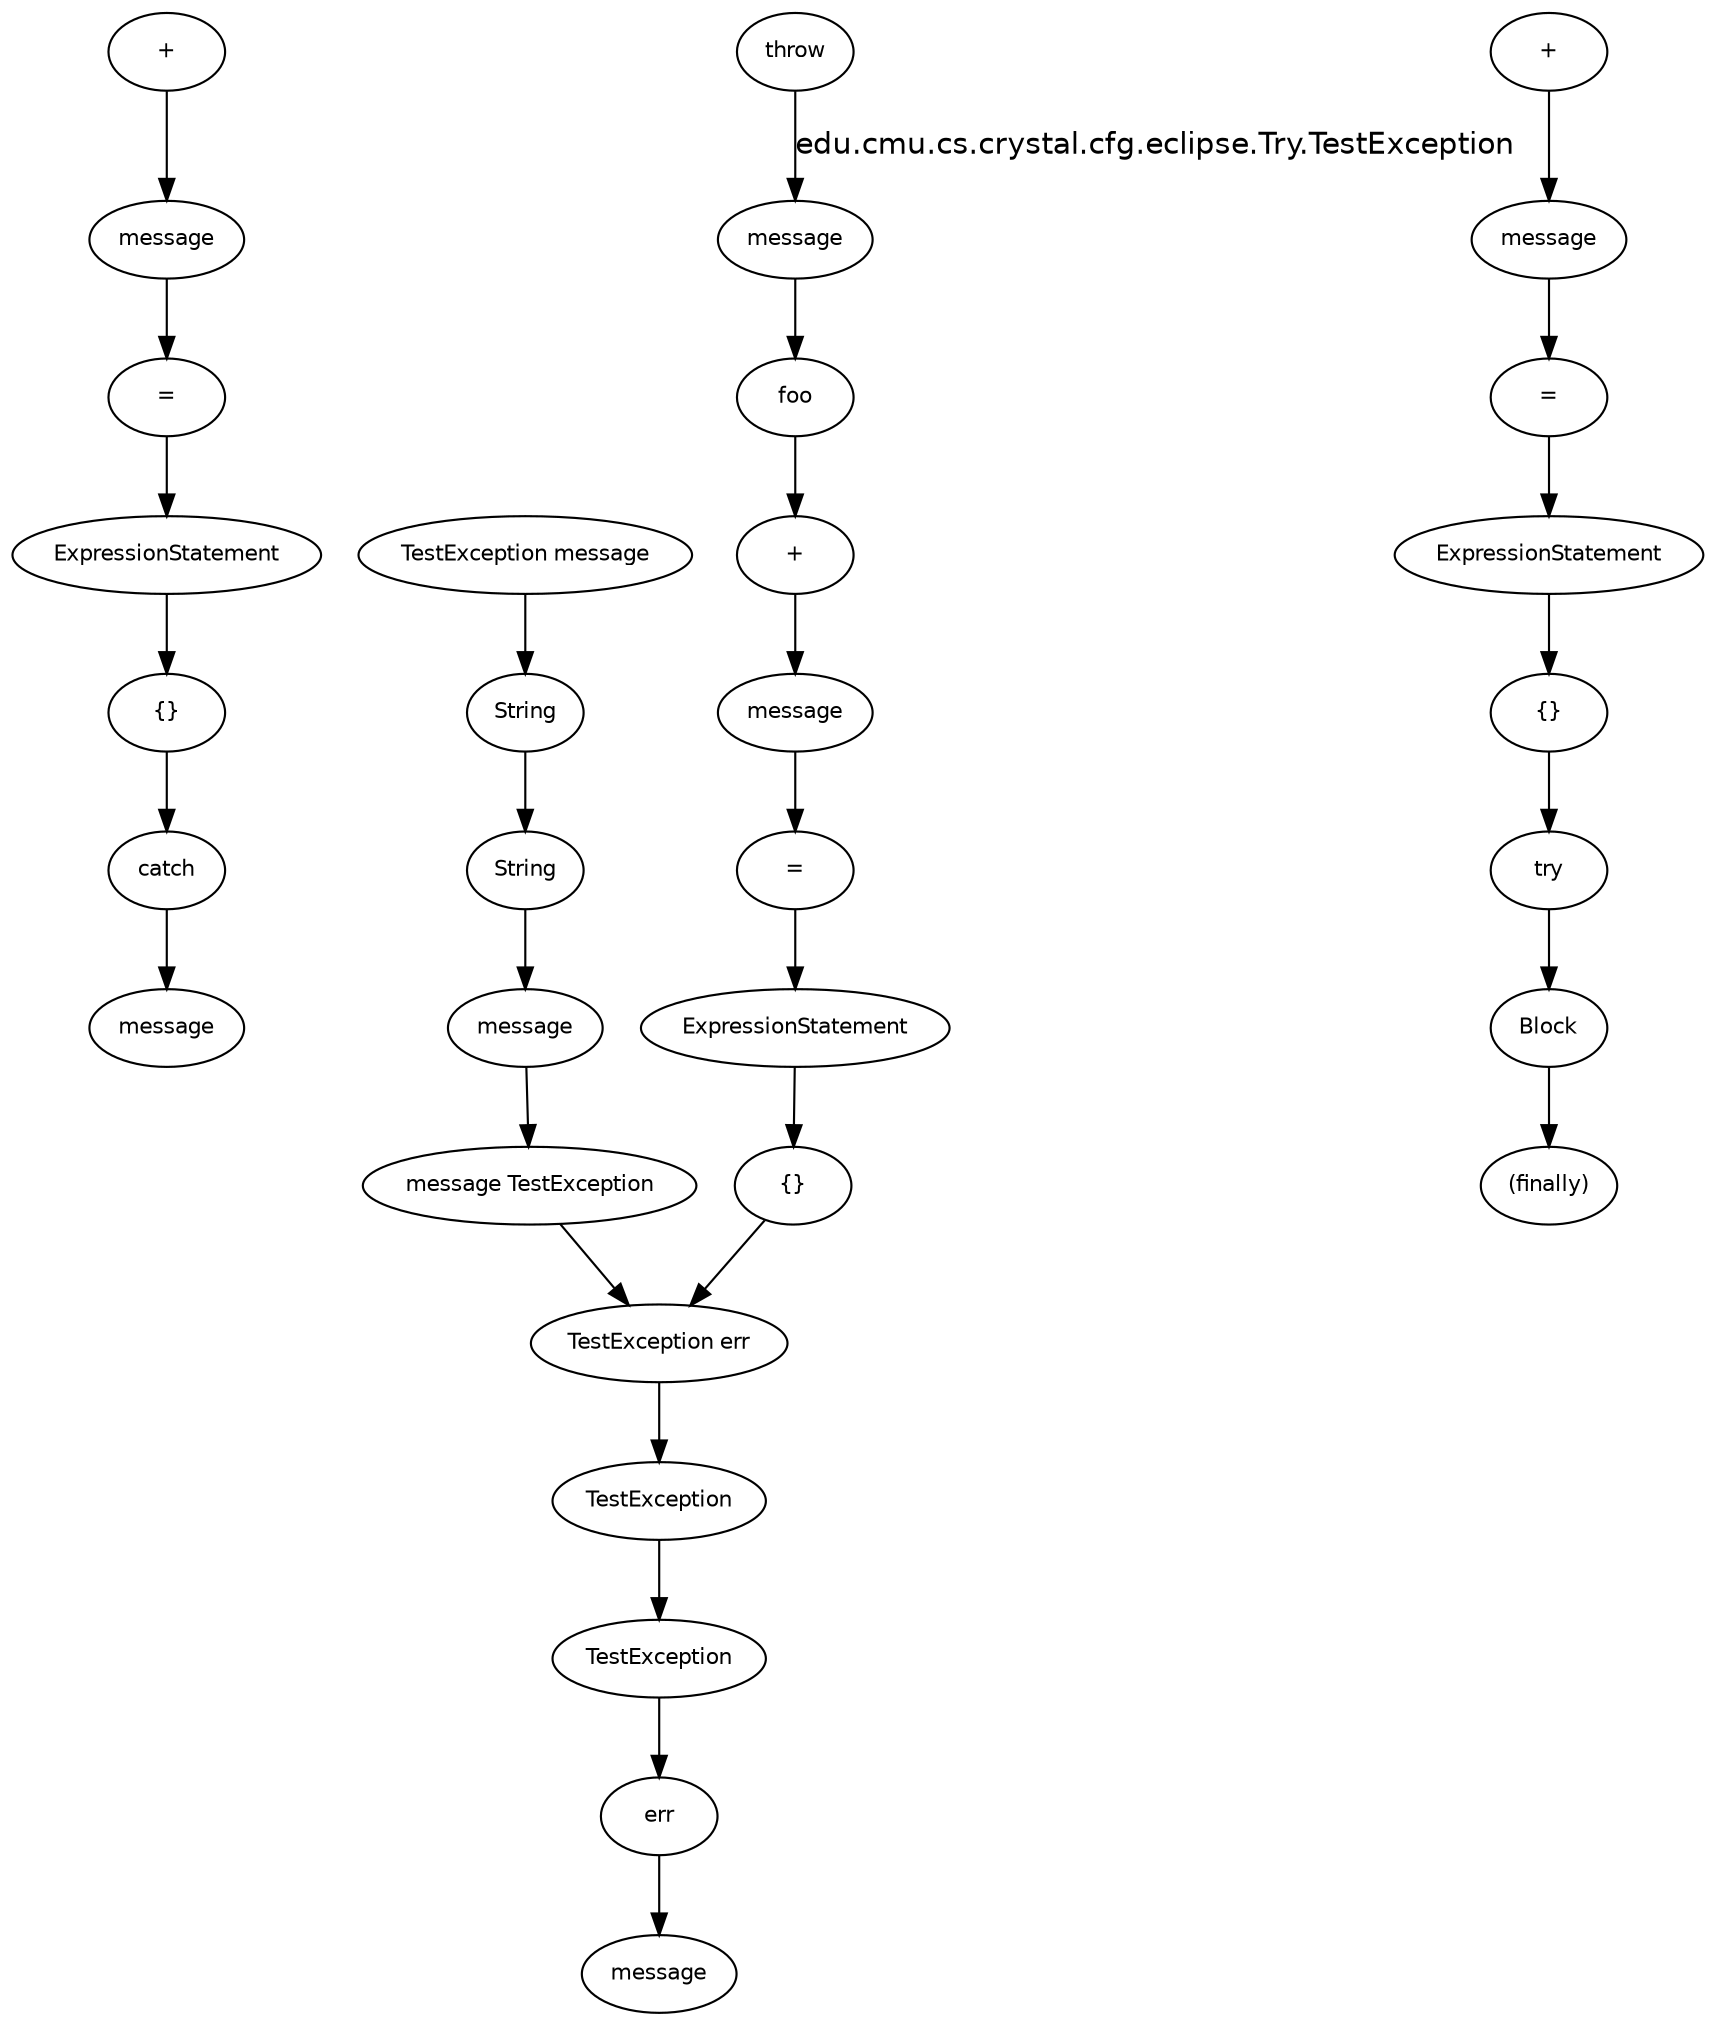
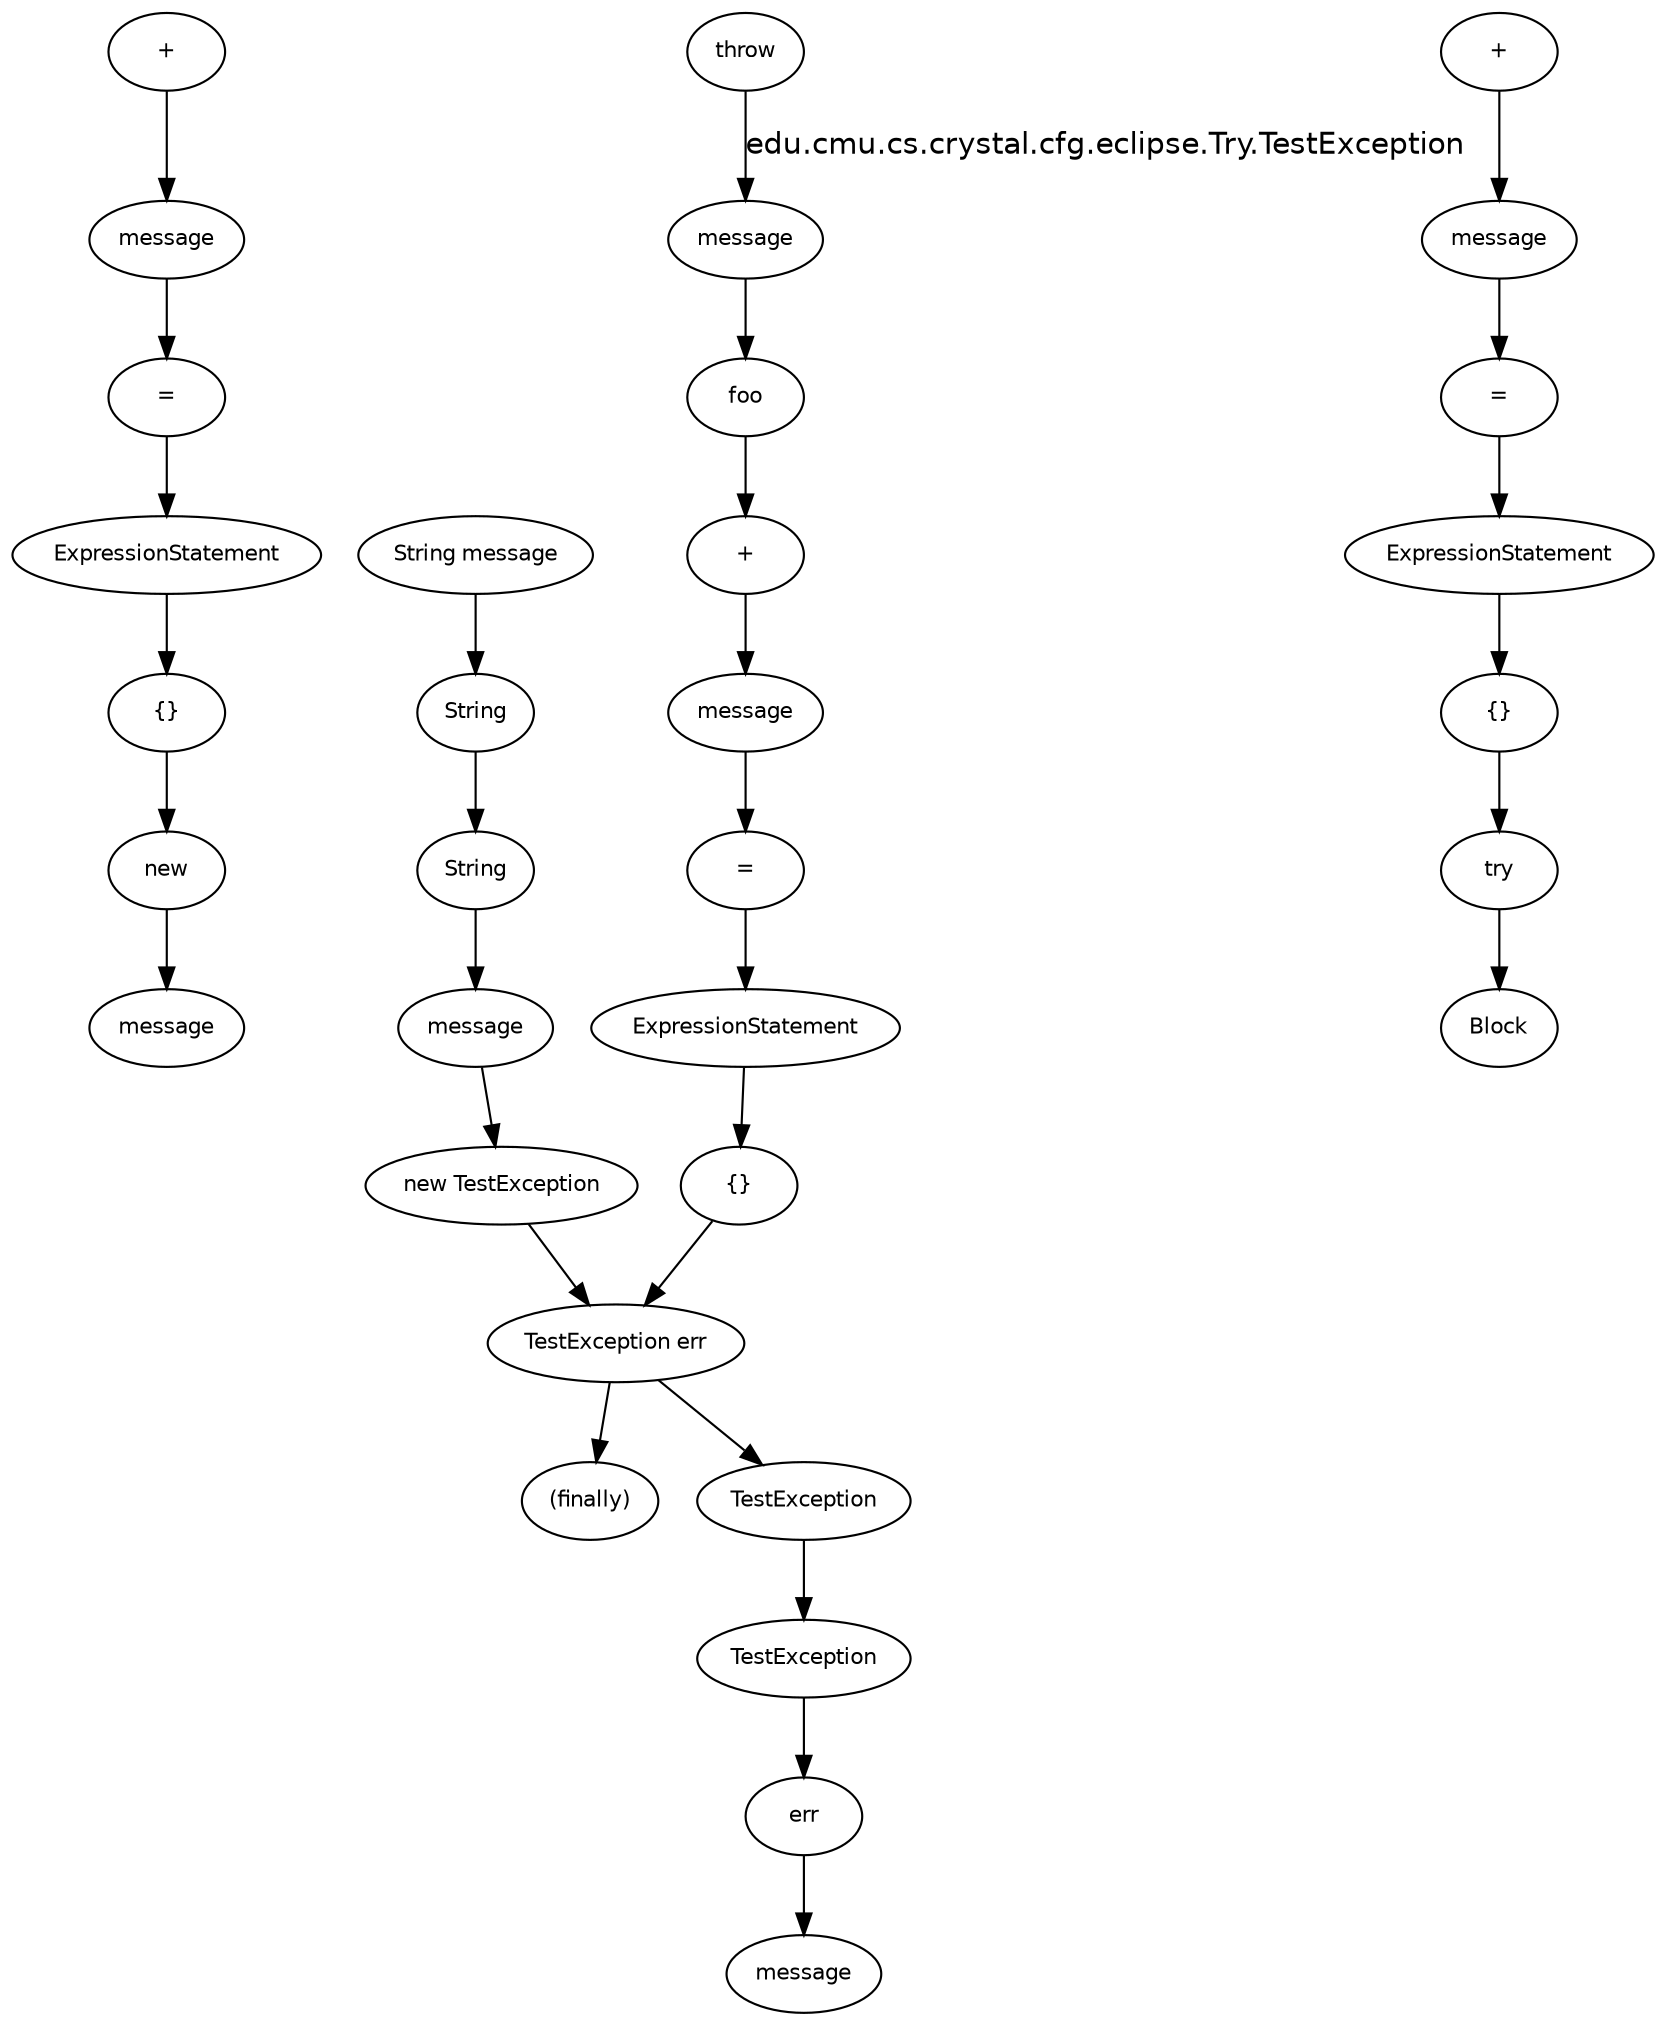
node "TestException message": label "TestException message" -> "String message"
node "catch": label "catch" -> "new"
edge "Block" -> "(finally)": now "TestException err" -> "(finally)"
node "message TestException": label "message TestException" -> "new TestException"
